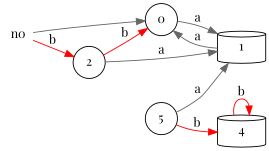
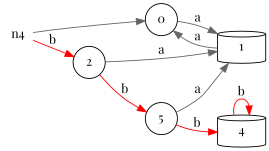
node "n0": label "n0" -> "n4"
edge "2" -> "0": now "2" -> "5"
